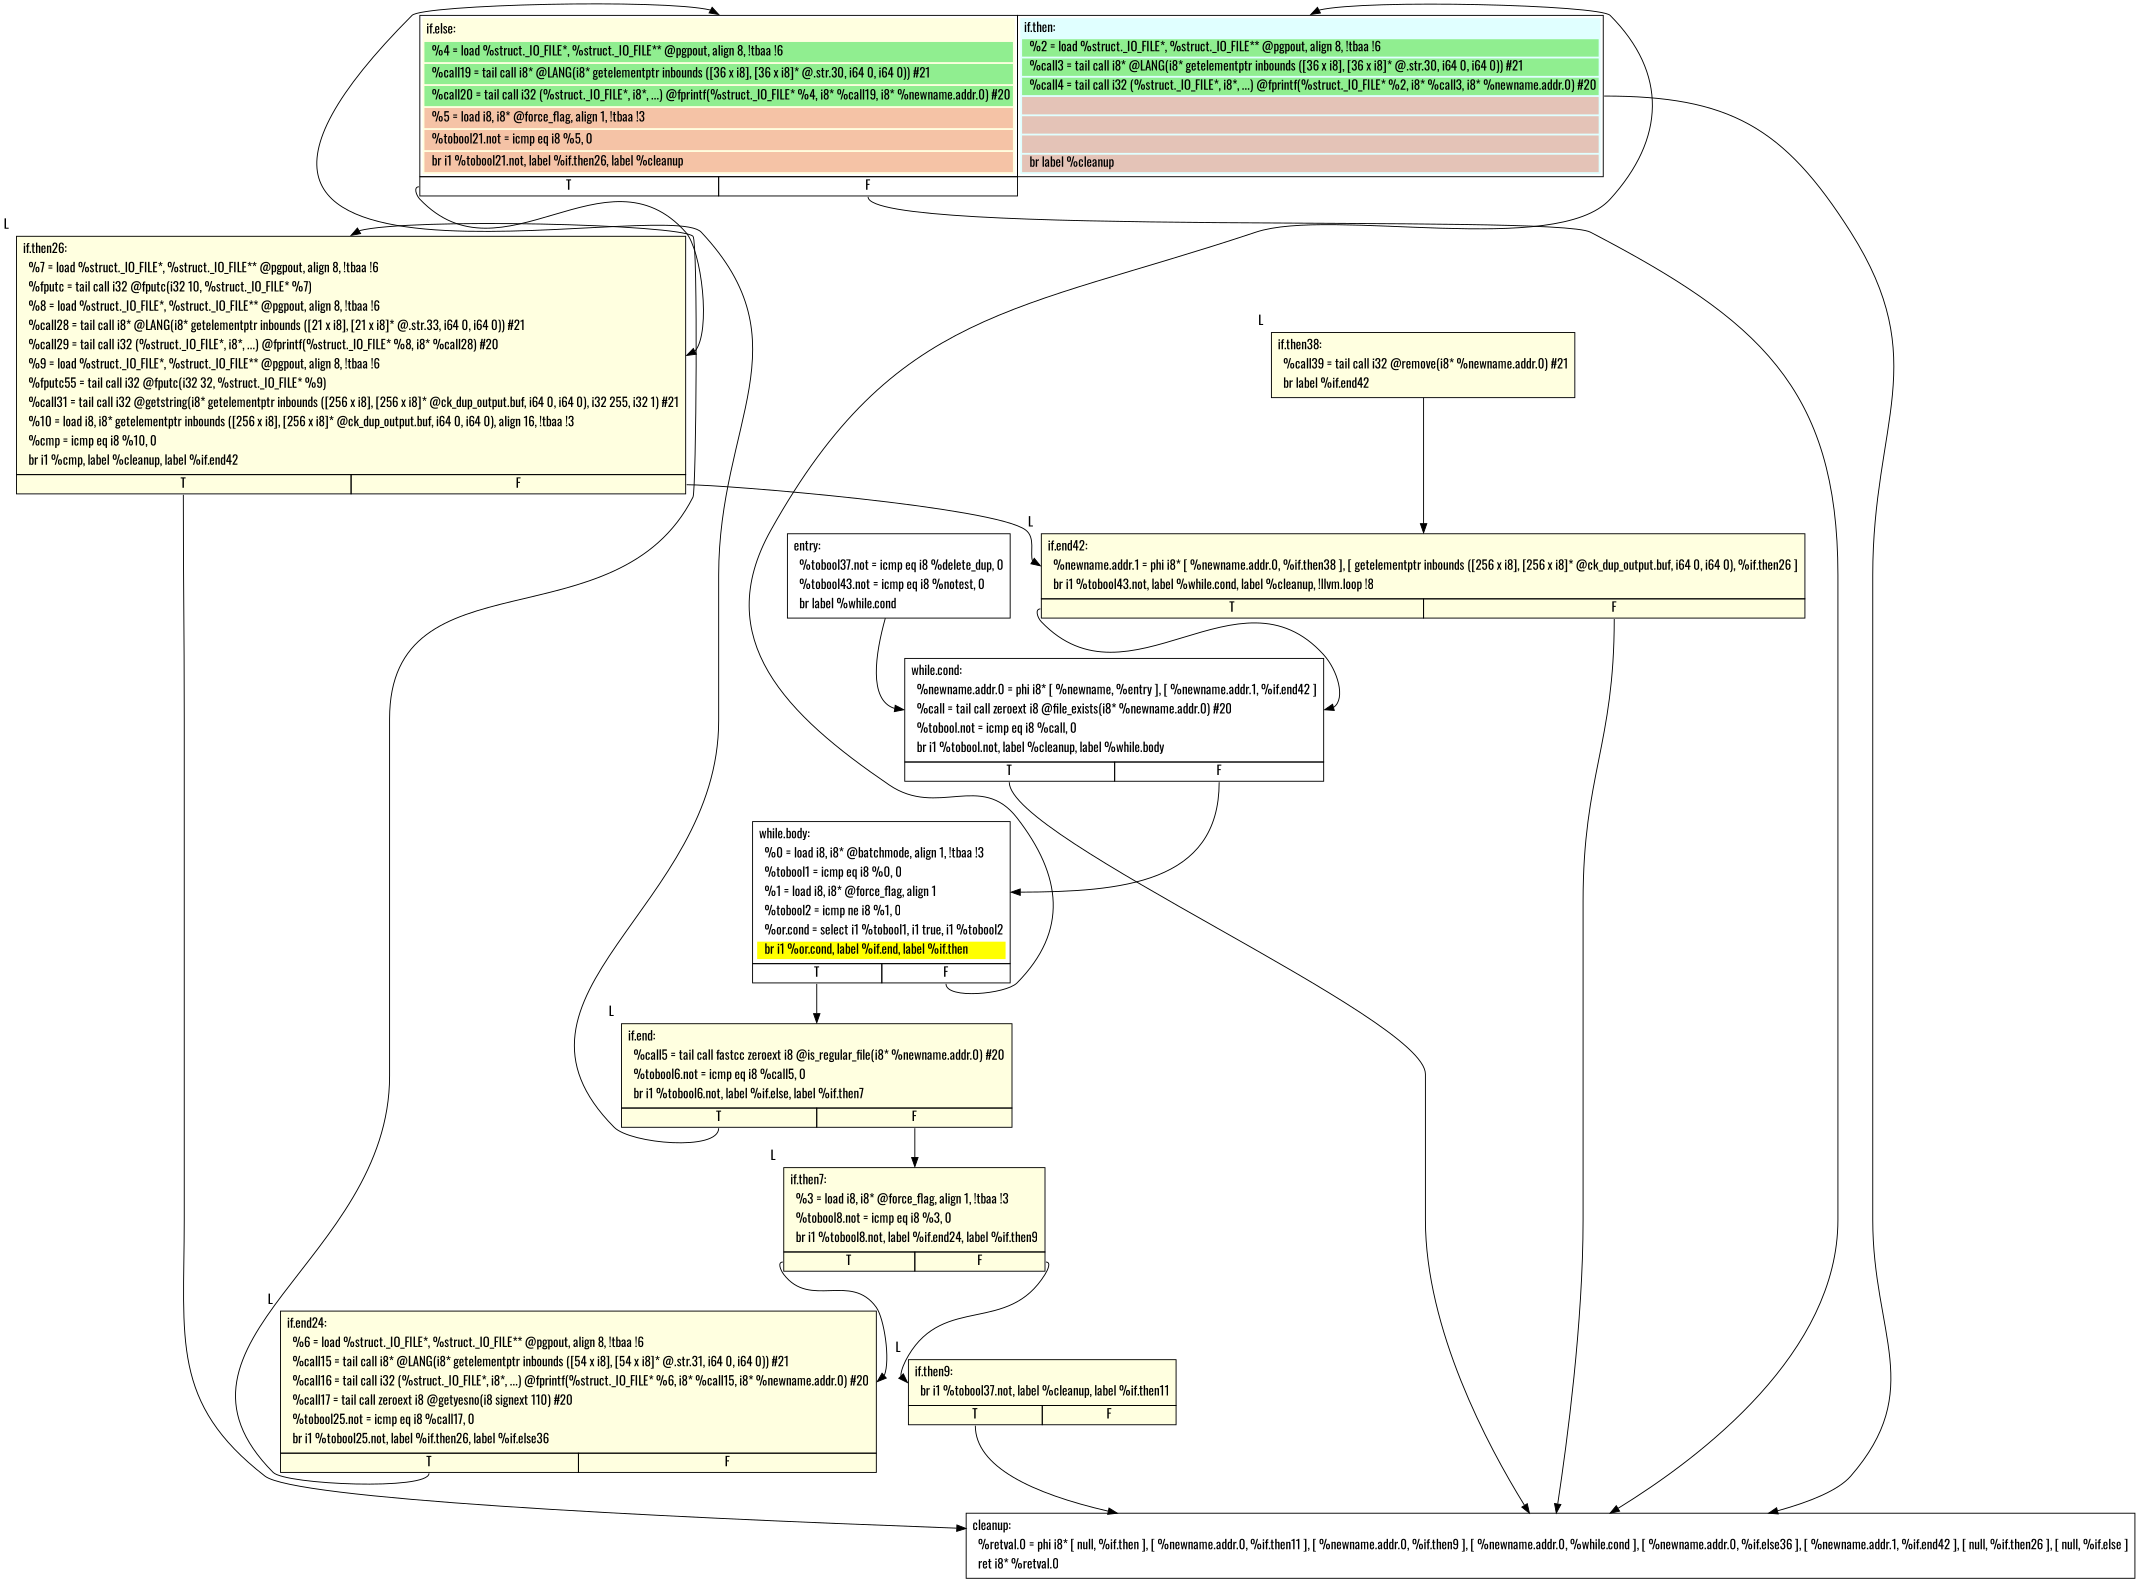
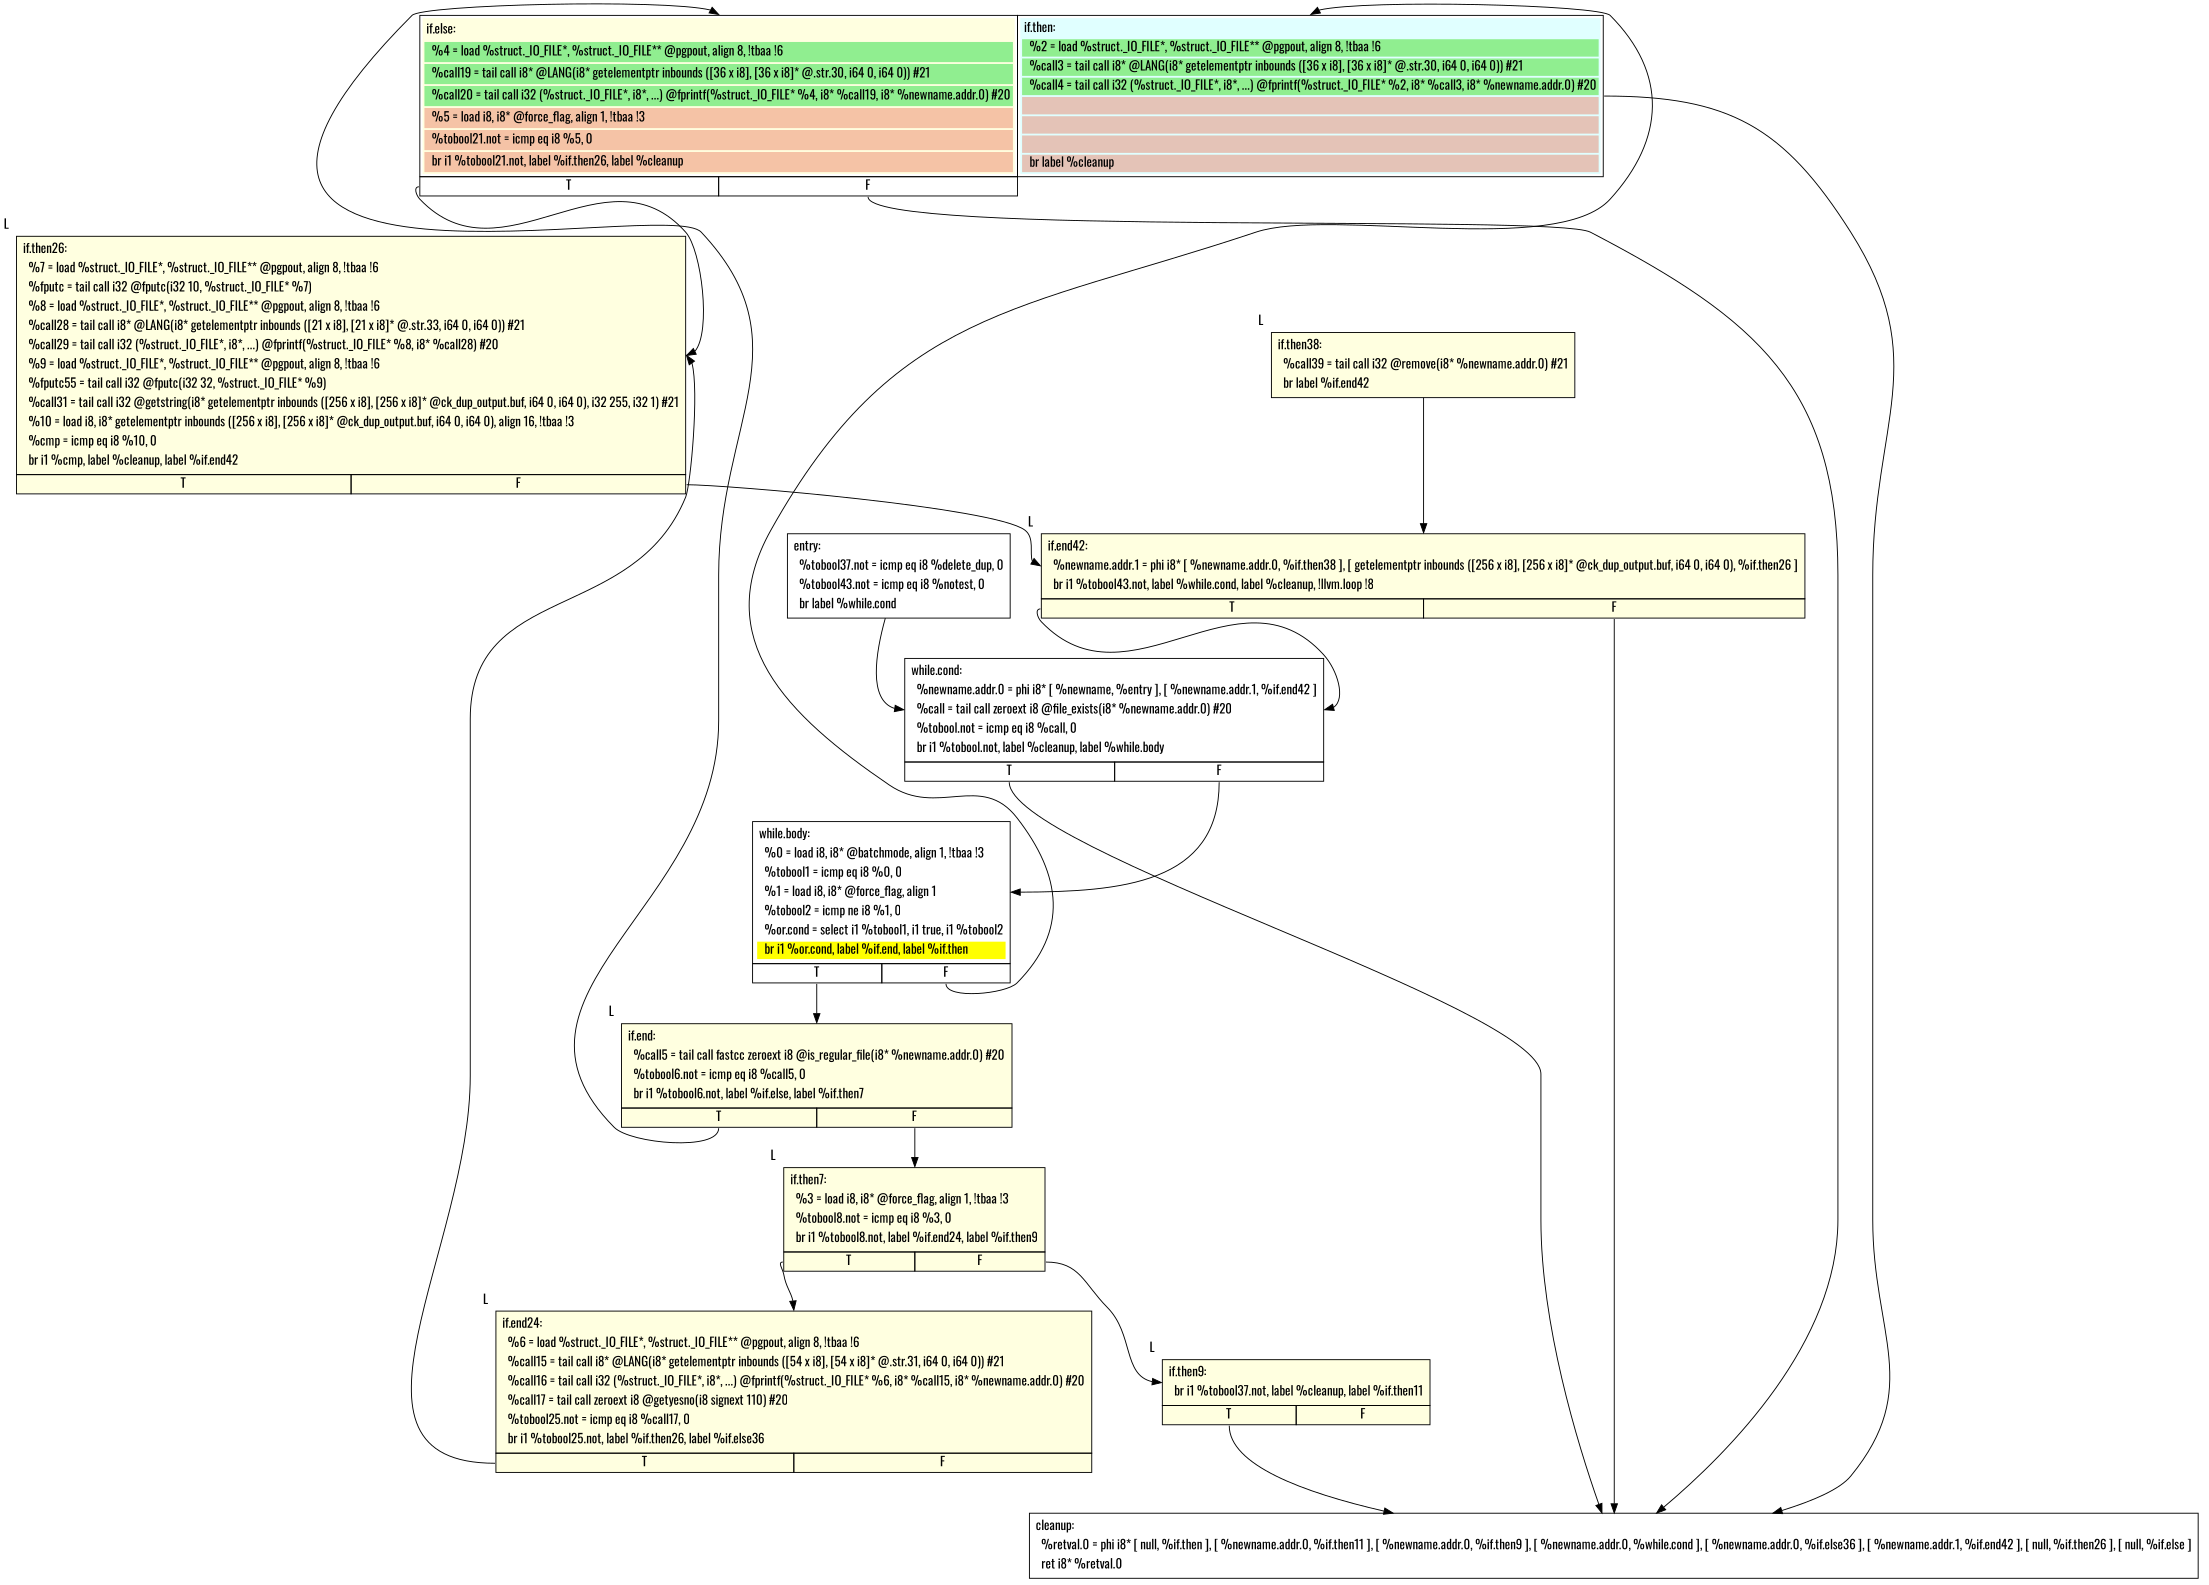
edge "if.then26:" -> "cleanup:": removed
